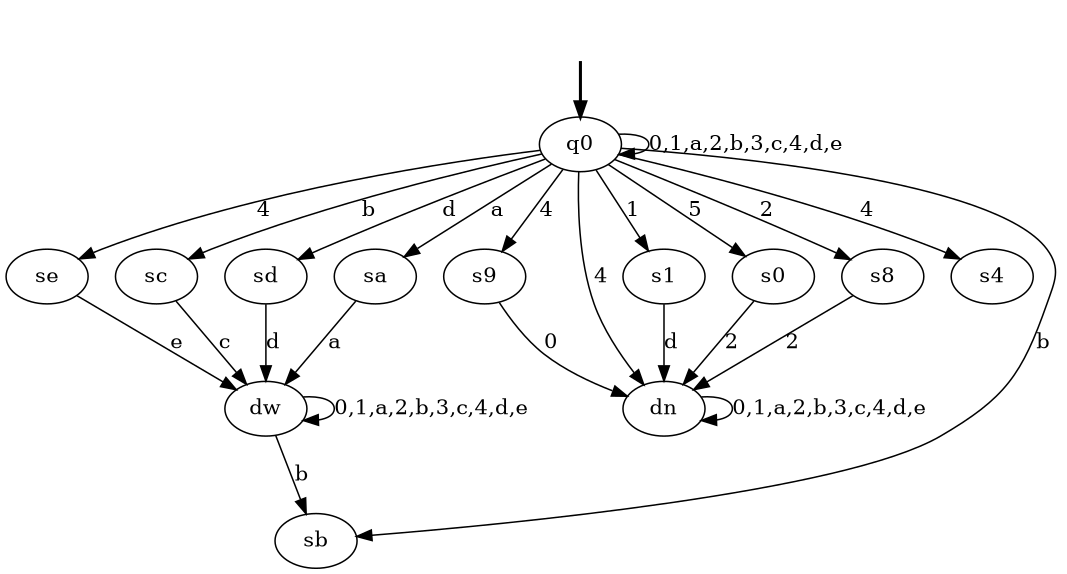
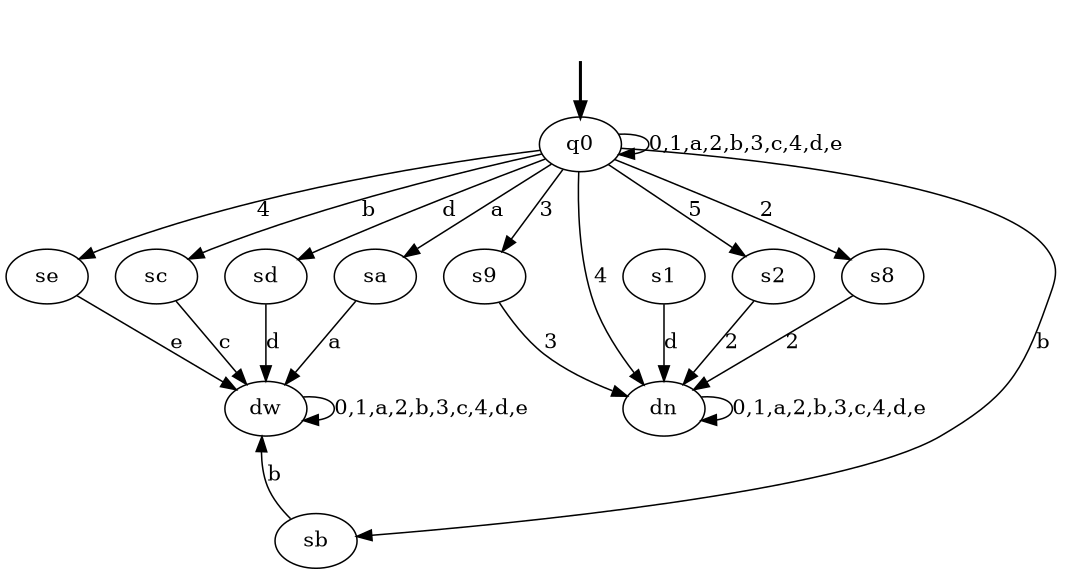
edge "q0" -> "s1": removed, label "1"
edge "q0" -> "s9": label "4" -> "3"
node "s0": label "s0" -> "s2"
node "s4": removed
edge "s9" -> "dn": label "0" -> "3"
edge "dw" -> "sb": reversed
